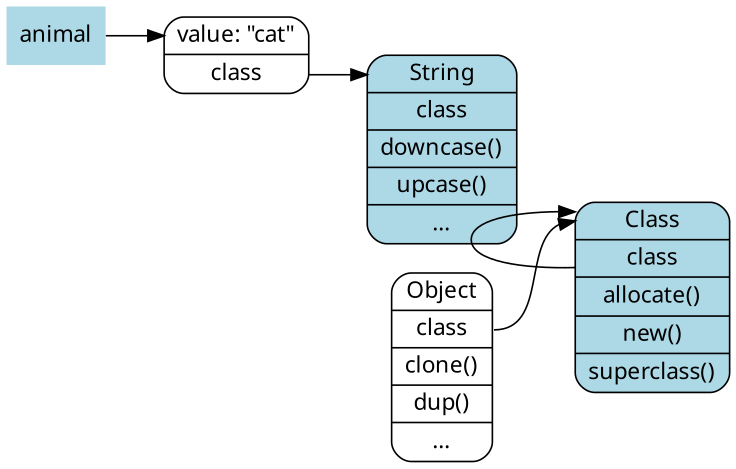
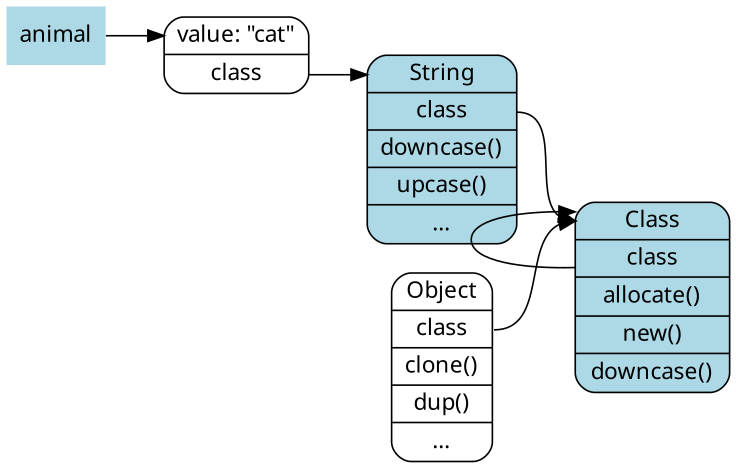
edge "String" -> "Class": added
node "Class": text "superclass()" -> "downcase()"
